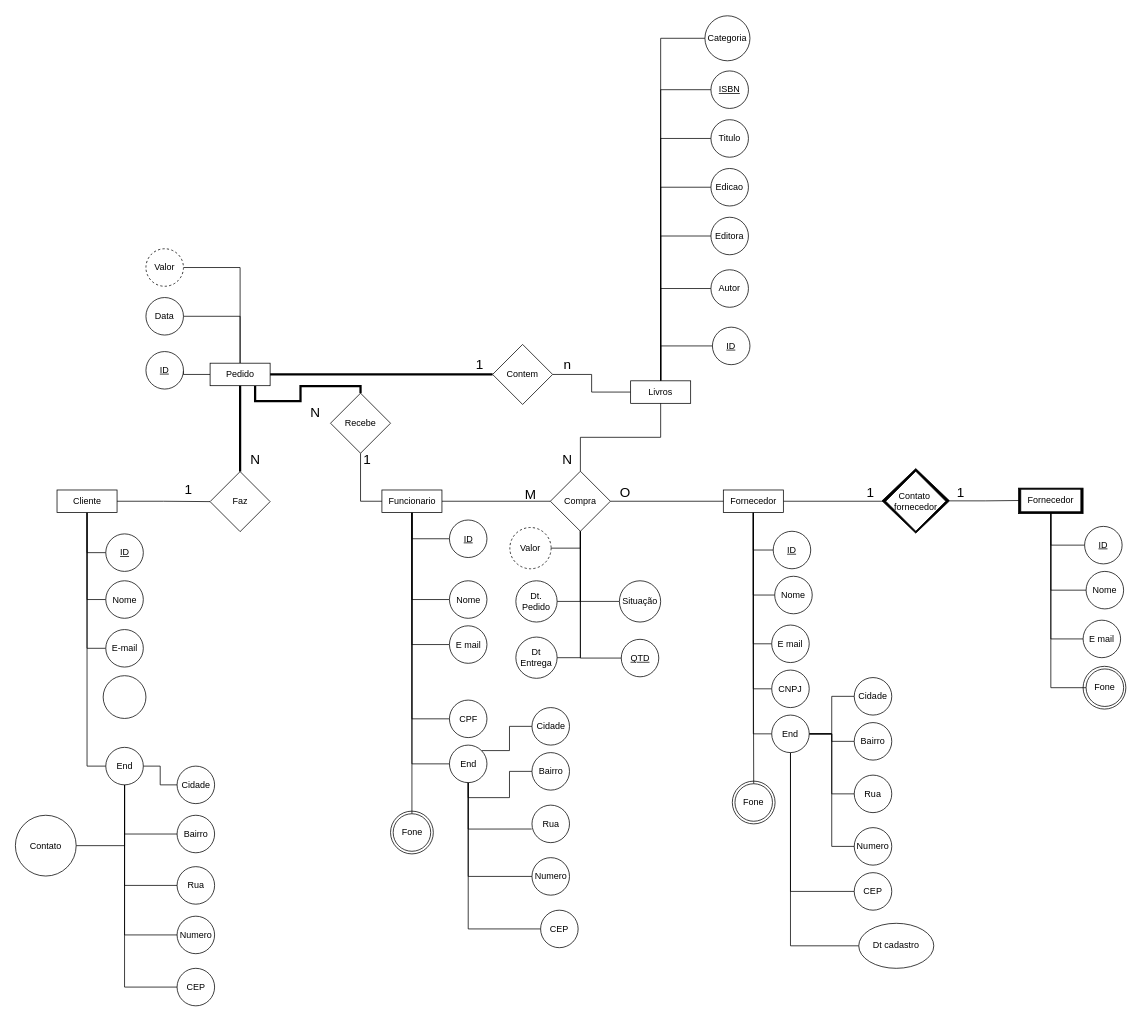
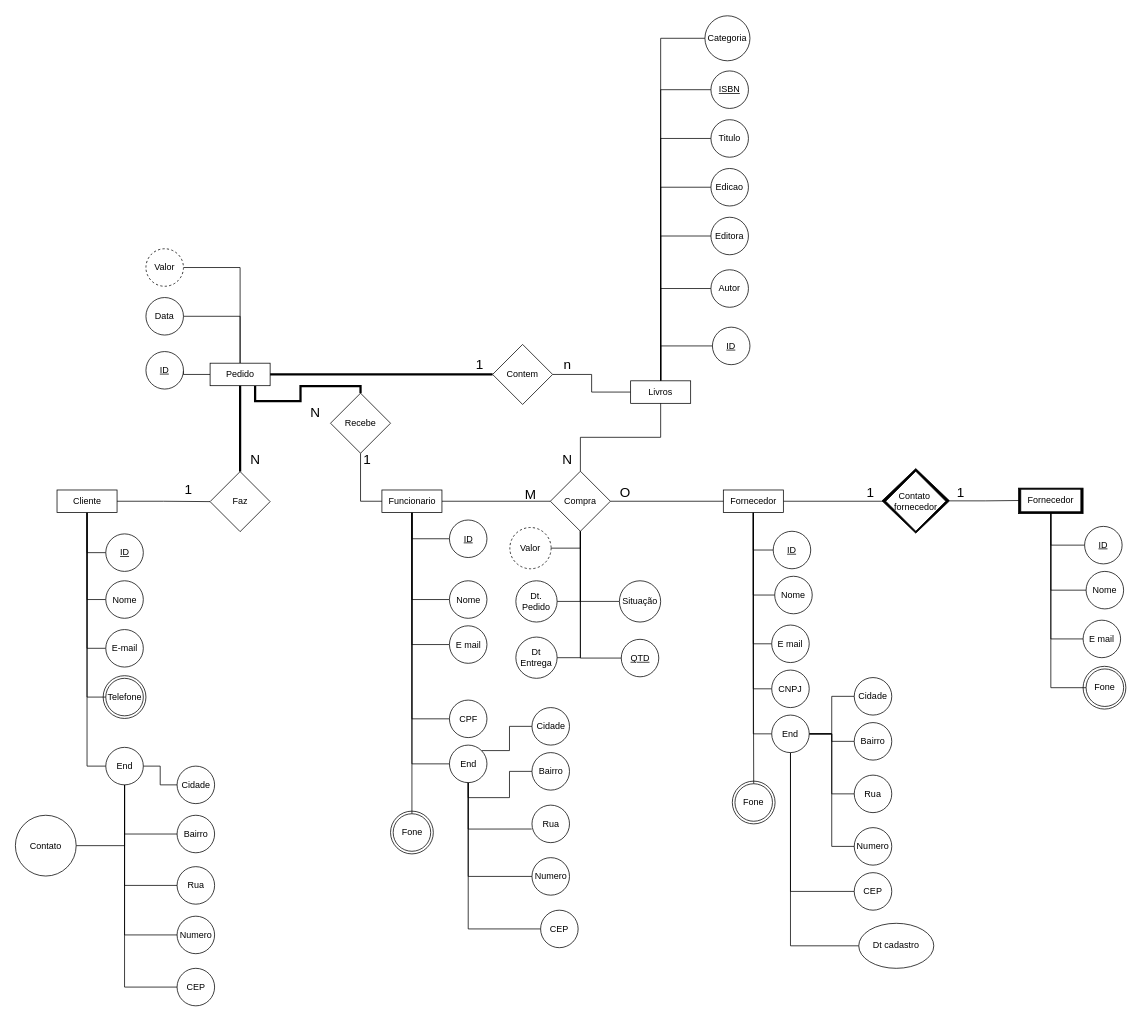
edge "Cliente" -- "Telefone": added
node "Telefone": added
